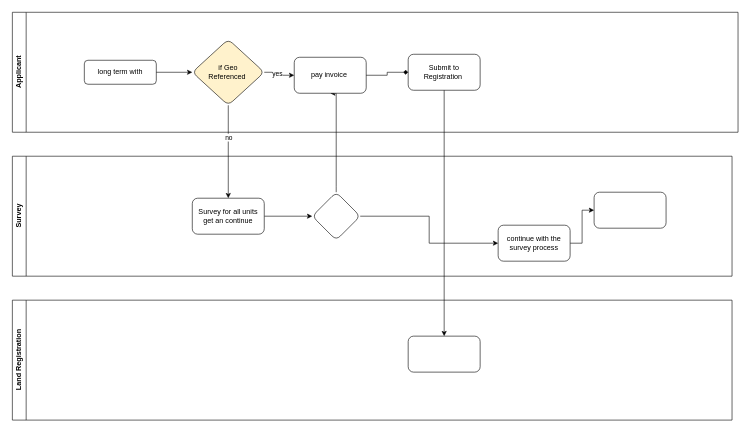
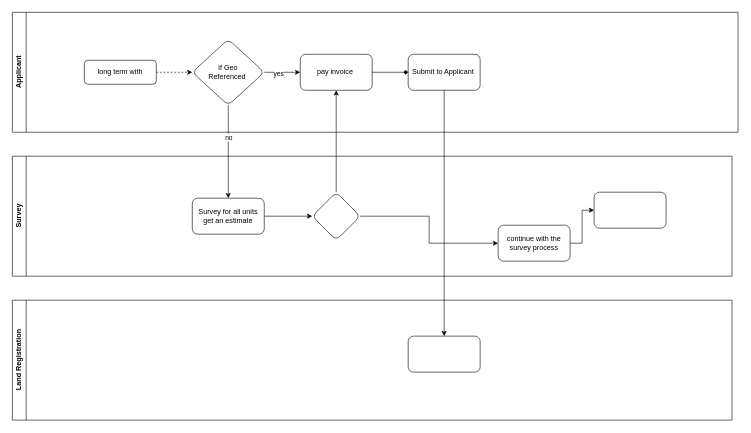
edge "long term with" -> "if Geo Referenced": style solid -> dashed
node "if Geo Referenced": fillcolor #fff2cc -> #ffffff
node "Submit to Registration": label "Submit to Registration" -> "Submit to Applicant"
node "pay invoice": moved (330, 75) -> (336, 72)
node "Survey for all units get an continue": label "Survey for all units get an continue" -> "Survey for all units get an estimate"
